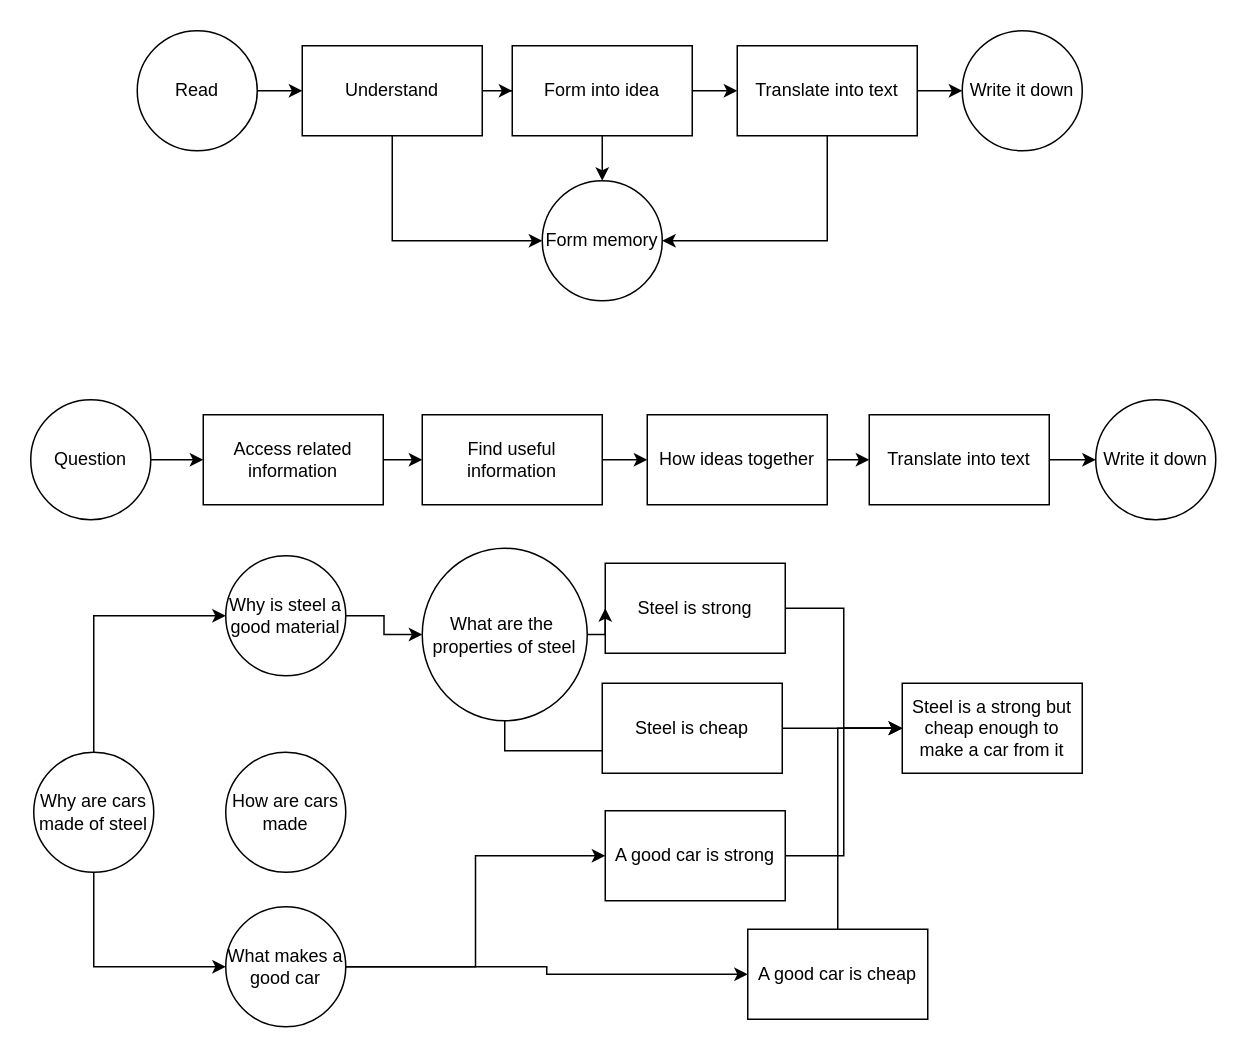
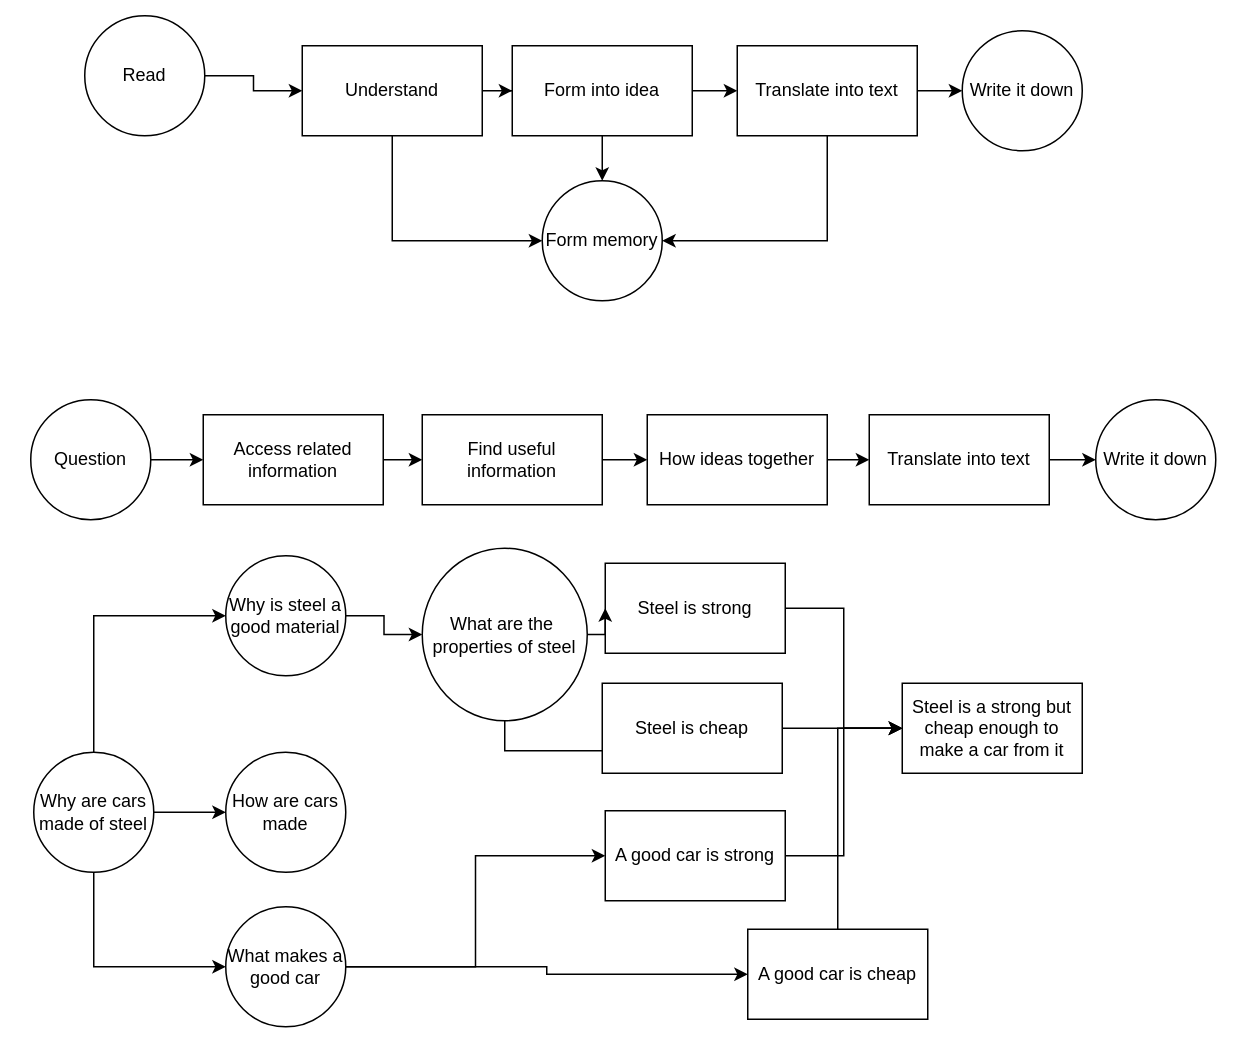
node "Read": moved (197, 91) -> (145, 76)
edge "Why are cars made of steel" -> "How are cars made": added
